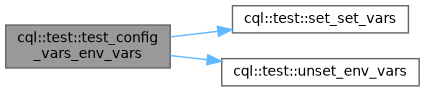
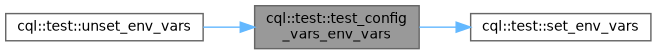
node "cql::test::set_set_vars": label "cql::test::set_set_vars" -> "cql::test::set_env_vars"
edge "cql::test::test_config _vars_env_vars" -> "cql::test::unset_env_vars": reversed
